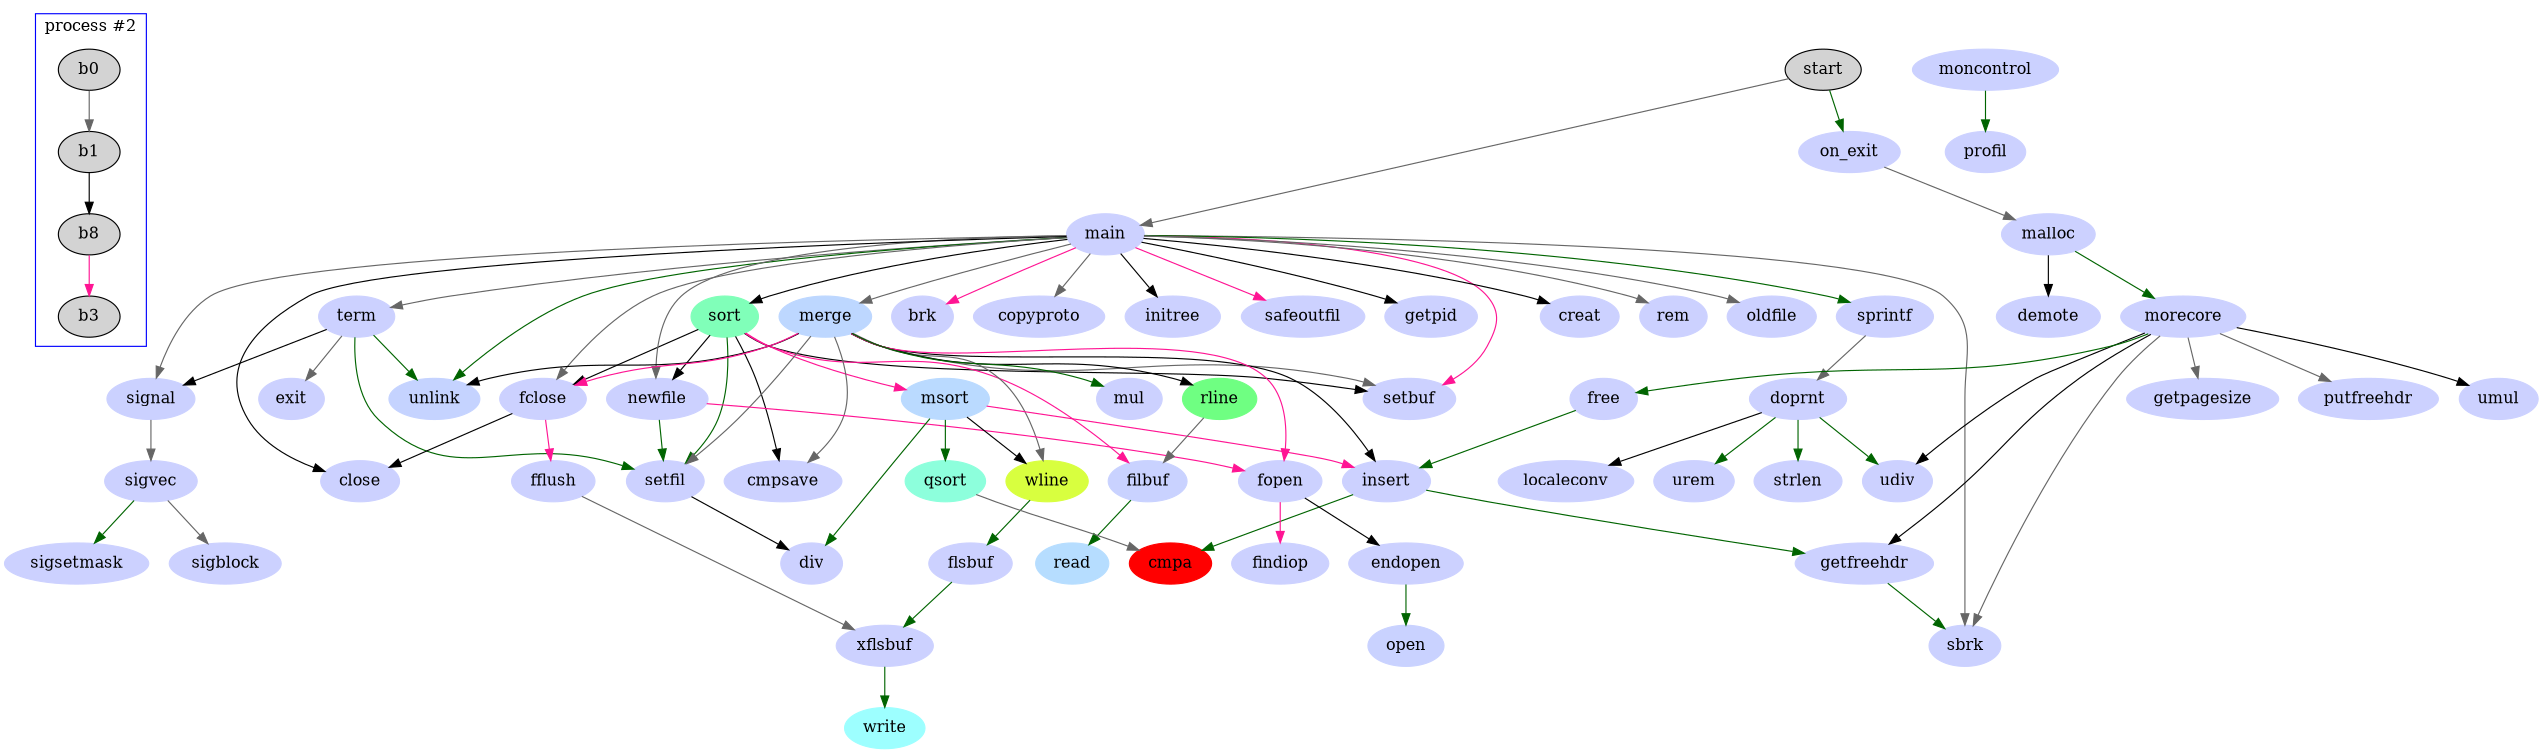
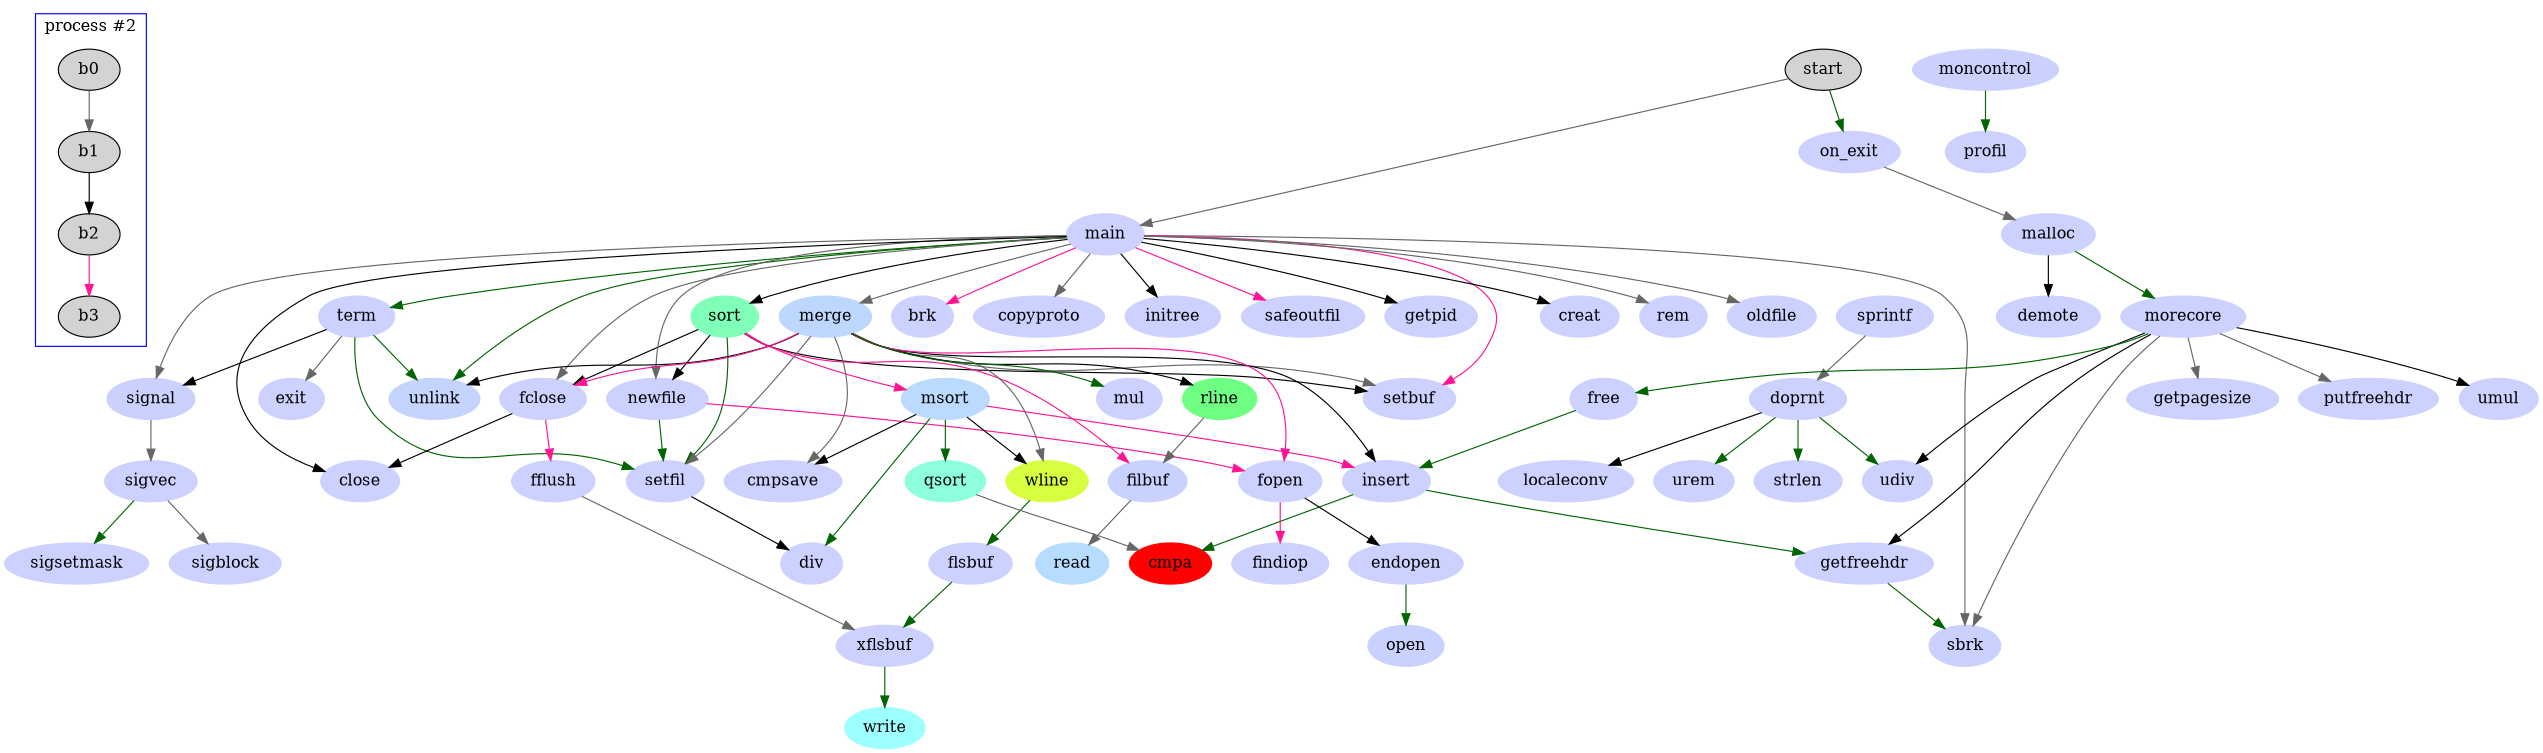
node "b8": label "b8" -> "b2"
edge "main" -> "sprintf": removed
edge "main" -> "term": color gray40 -> darkgreen
edge "sort" -> "cmpsave": now "msort" -> "cmpsave"
edge "filbuf" -> "read": color darkgreen -> gray40
